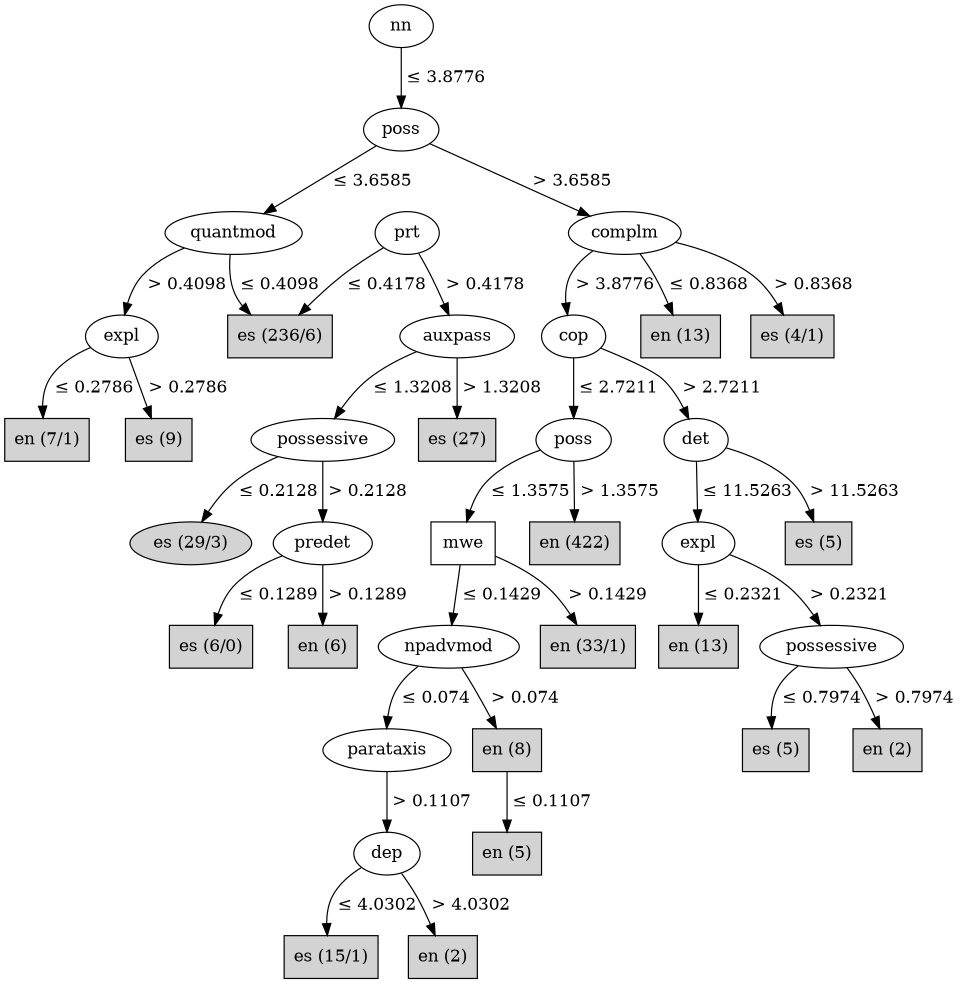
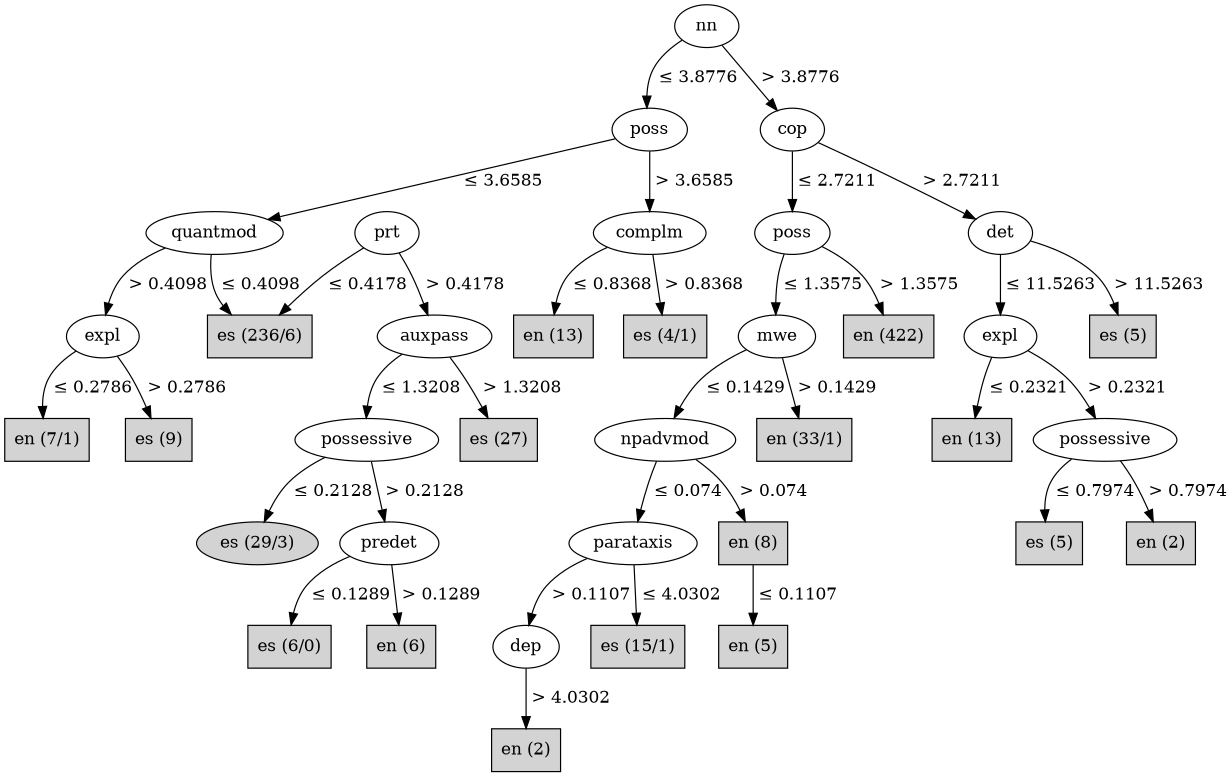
edge "complm" -> "cop": now "nn" -> "cop"
node "mwe": shape box -> ellipse
edge "dep" -> "es (15/1)": now "parataxis" -> "es (15/1)"
